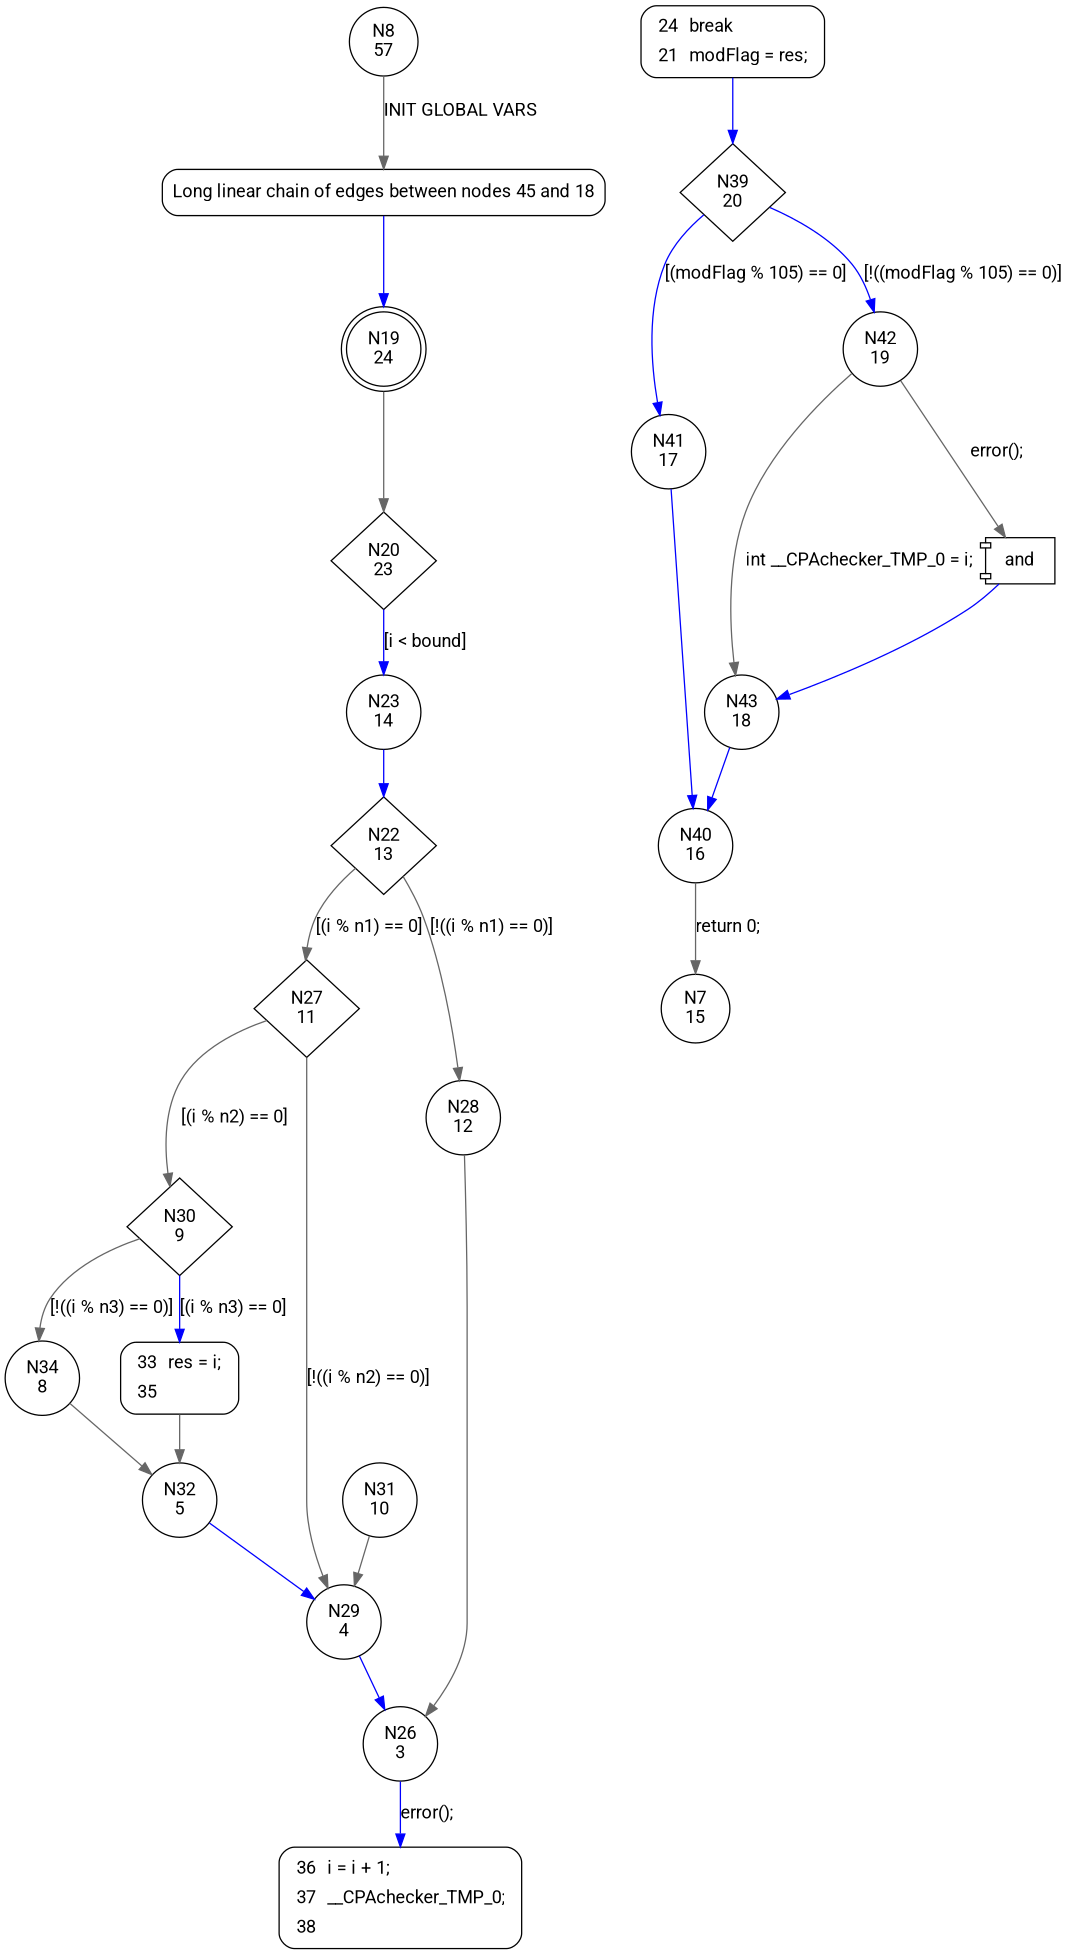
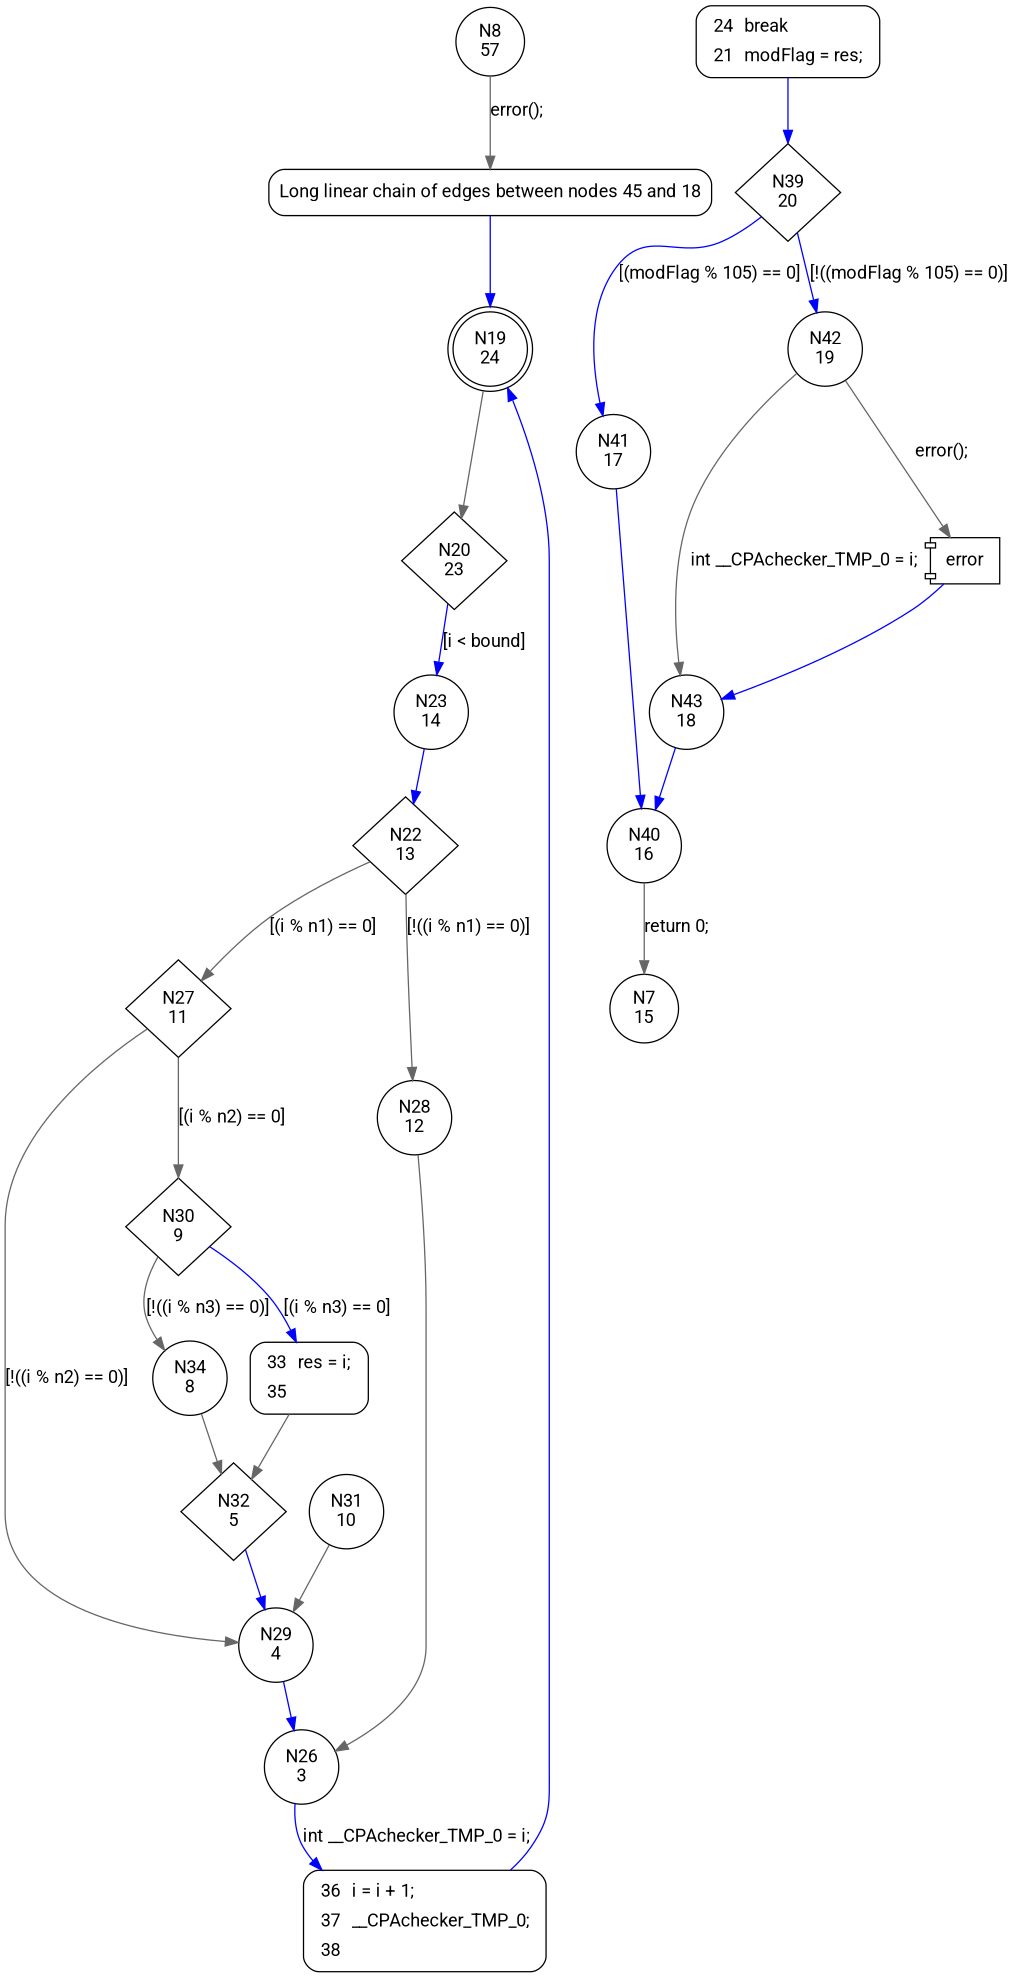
edge "N8 57" -> "Long linear chain of edges between nodes 45 and 18": label "INIT GLOBAL VARS" -> "error();"
node "and": label "and" -> "error"
edge "36" -> "N19 24": added
node "N32 5": shape circle -> diamond
edge "N26 3" -> "36": label "error();" -> "int __CPAchecker_TMP_0 = i;"
